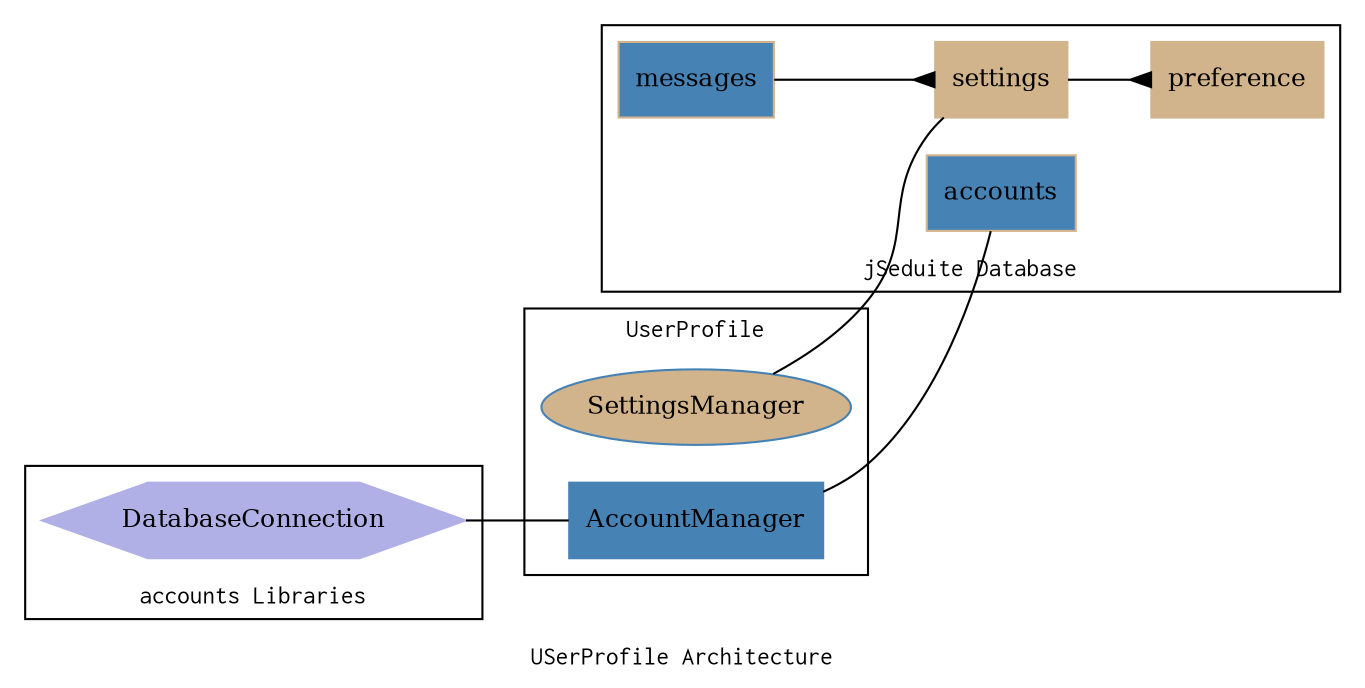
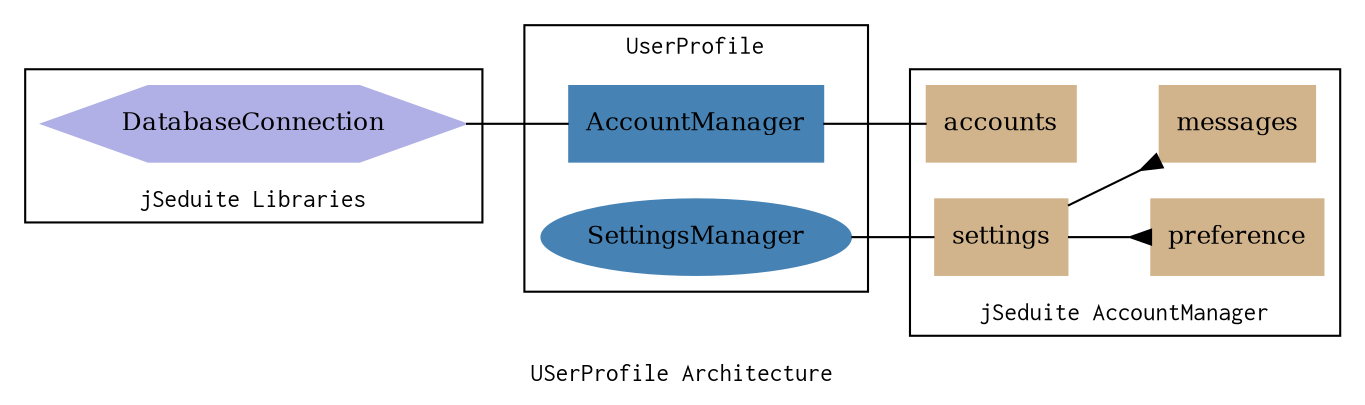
node "messages": fillcolor #4682b4 -> #d2b48c
edge "messages" -> "settings": reversed
node "accounts": fillcolor #4682b4 -> #d2b48c
cluster "jSeduite Database": label "jSeduite Database" -> "jSeduite AccountManager"
node "SettingsManager": fillcolor #d2b48c -> #4682b4
cluster "accounts Libraries": label "accounts Libraries" -> "jSeduite Libraries"
